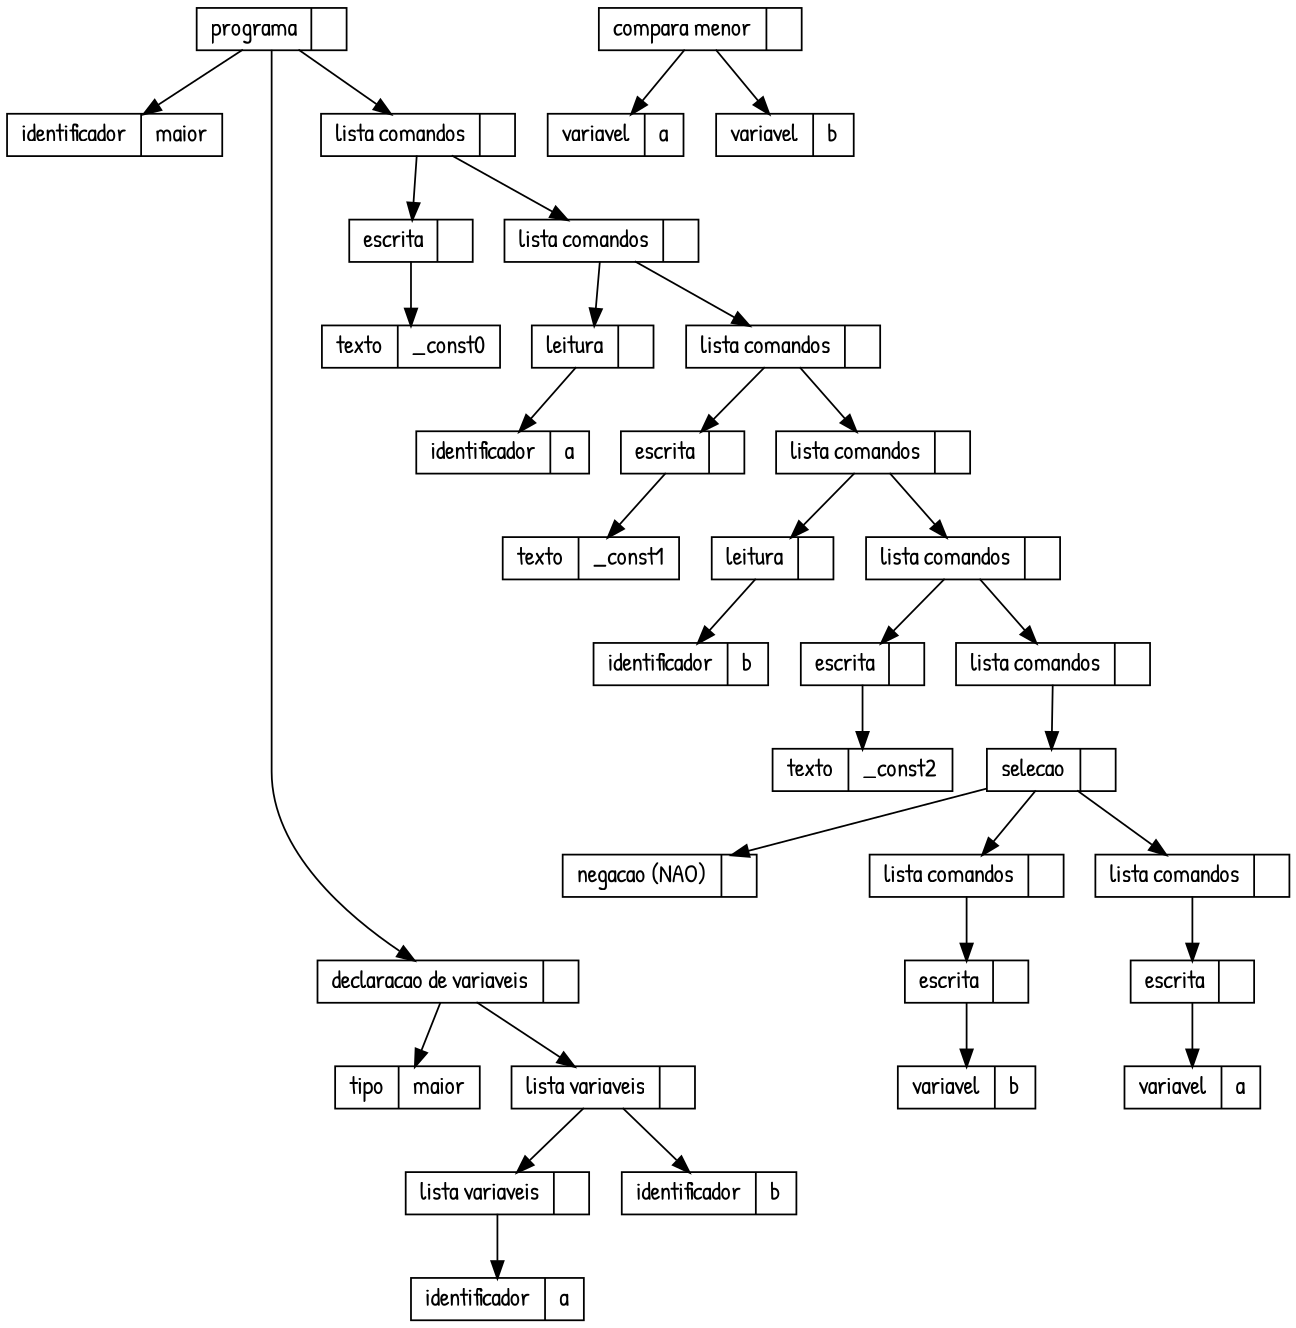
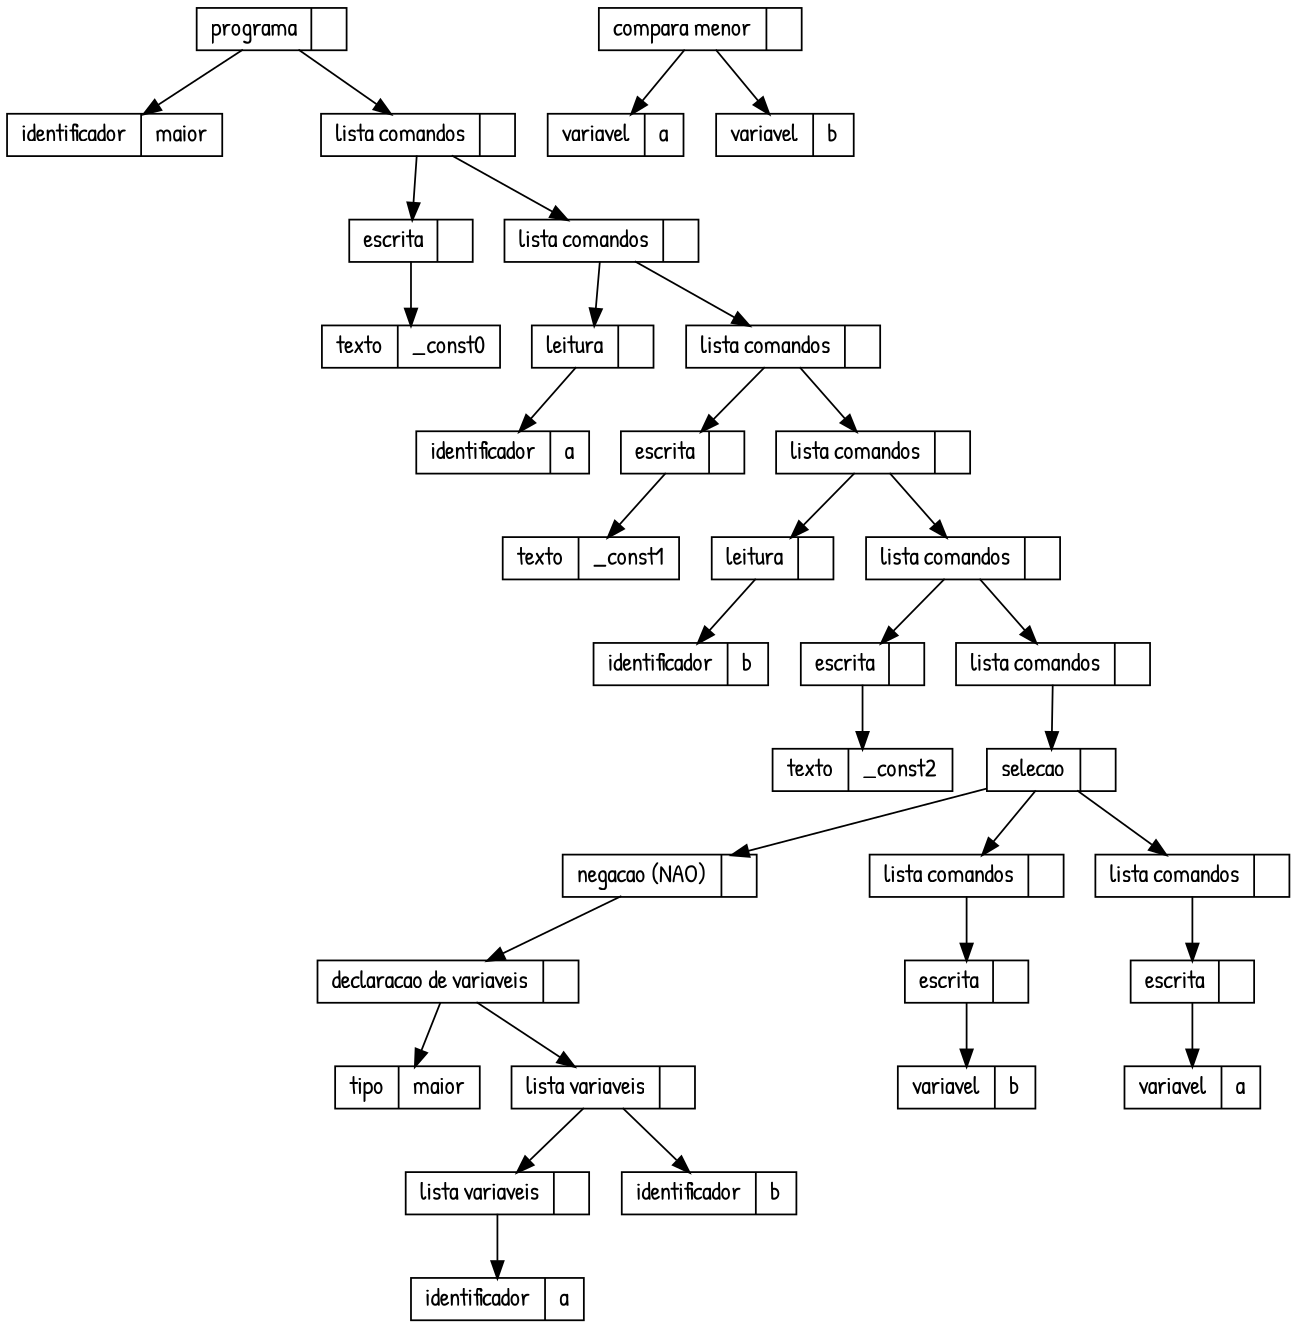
edge "programa" -> "declaracao de variaveis": now "negacao (NAO)" -> "declaracao de variaveis"
